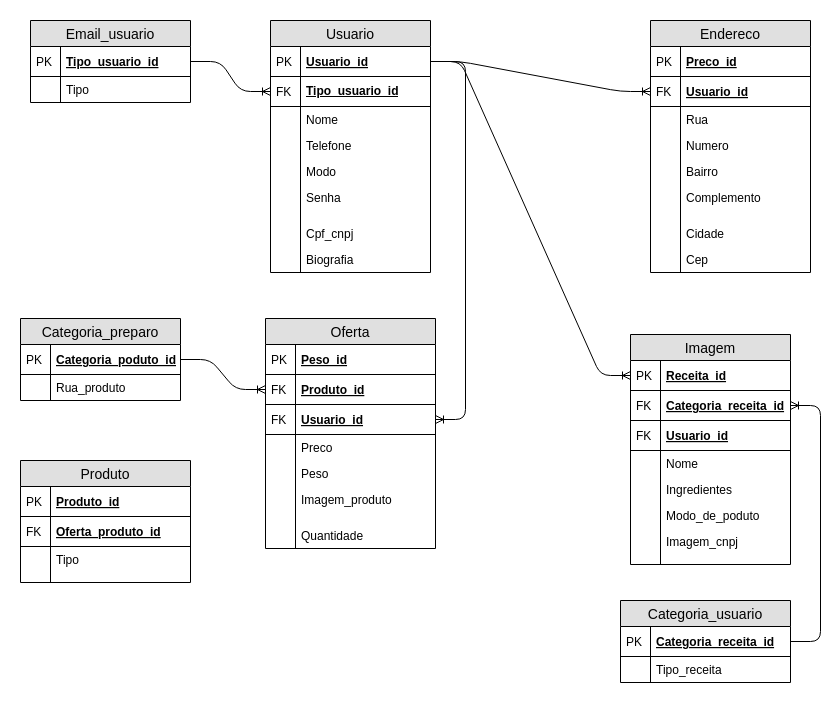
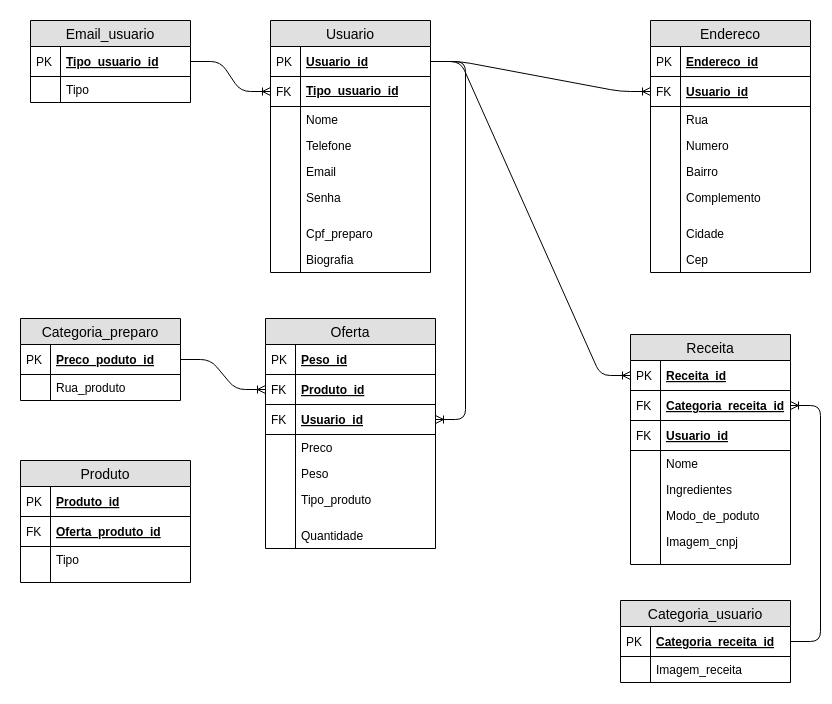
node "Preco_id": label "Preco_id" -> "Endereco_id"
node "Modo": label "Modo" -> "Email"
node "Cpf_cnpj": label "Cpf_cnpj" -> "Cpf_preparo"
node "Imagem": label "Imagem" -> "Receita"
node "Categoria_poduto_id": label "Categoria_poduto_id" -> "Preco_poduto_id"
node "Imagem_produto": label "Imagem_produto" -> "Tipo_produto"
node "Tipo_receita": label "Tipo_receita" -> "Imagem_receita"
